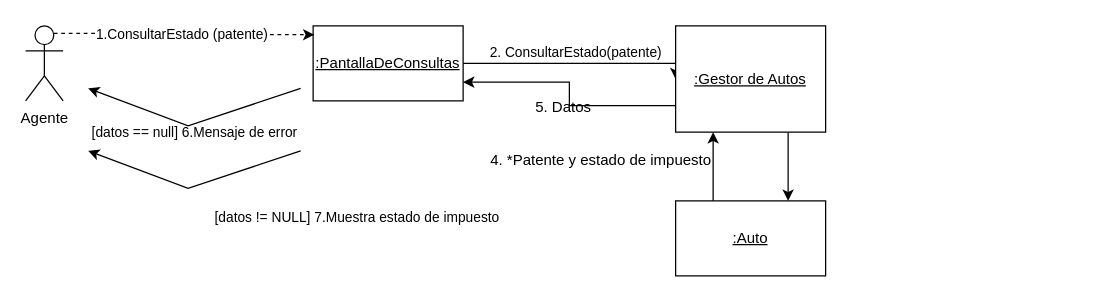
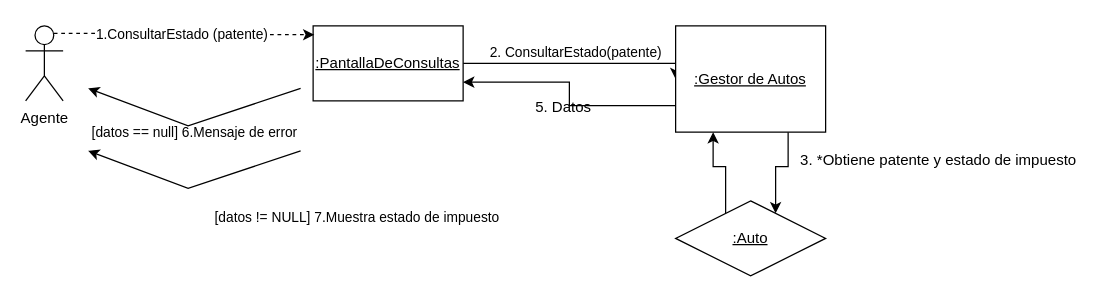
node "4. *Patente y estado de impuesto": removed
node "3. *Obtiene patente y estado de impuesto": added
node ":Auto": shape rectangle -> diamond
